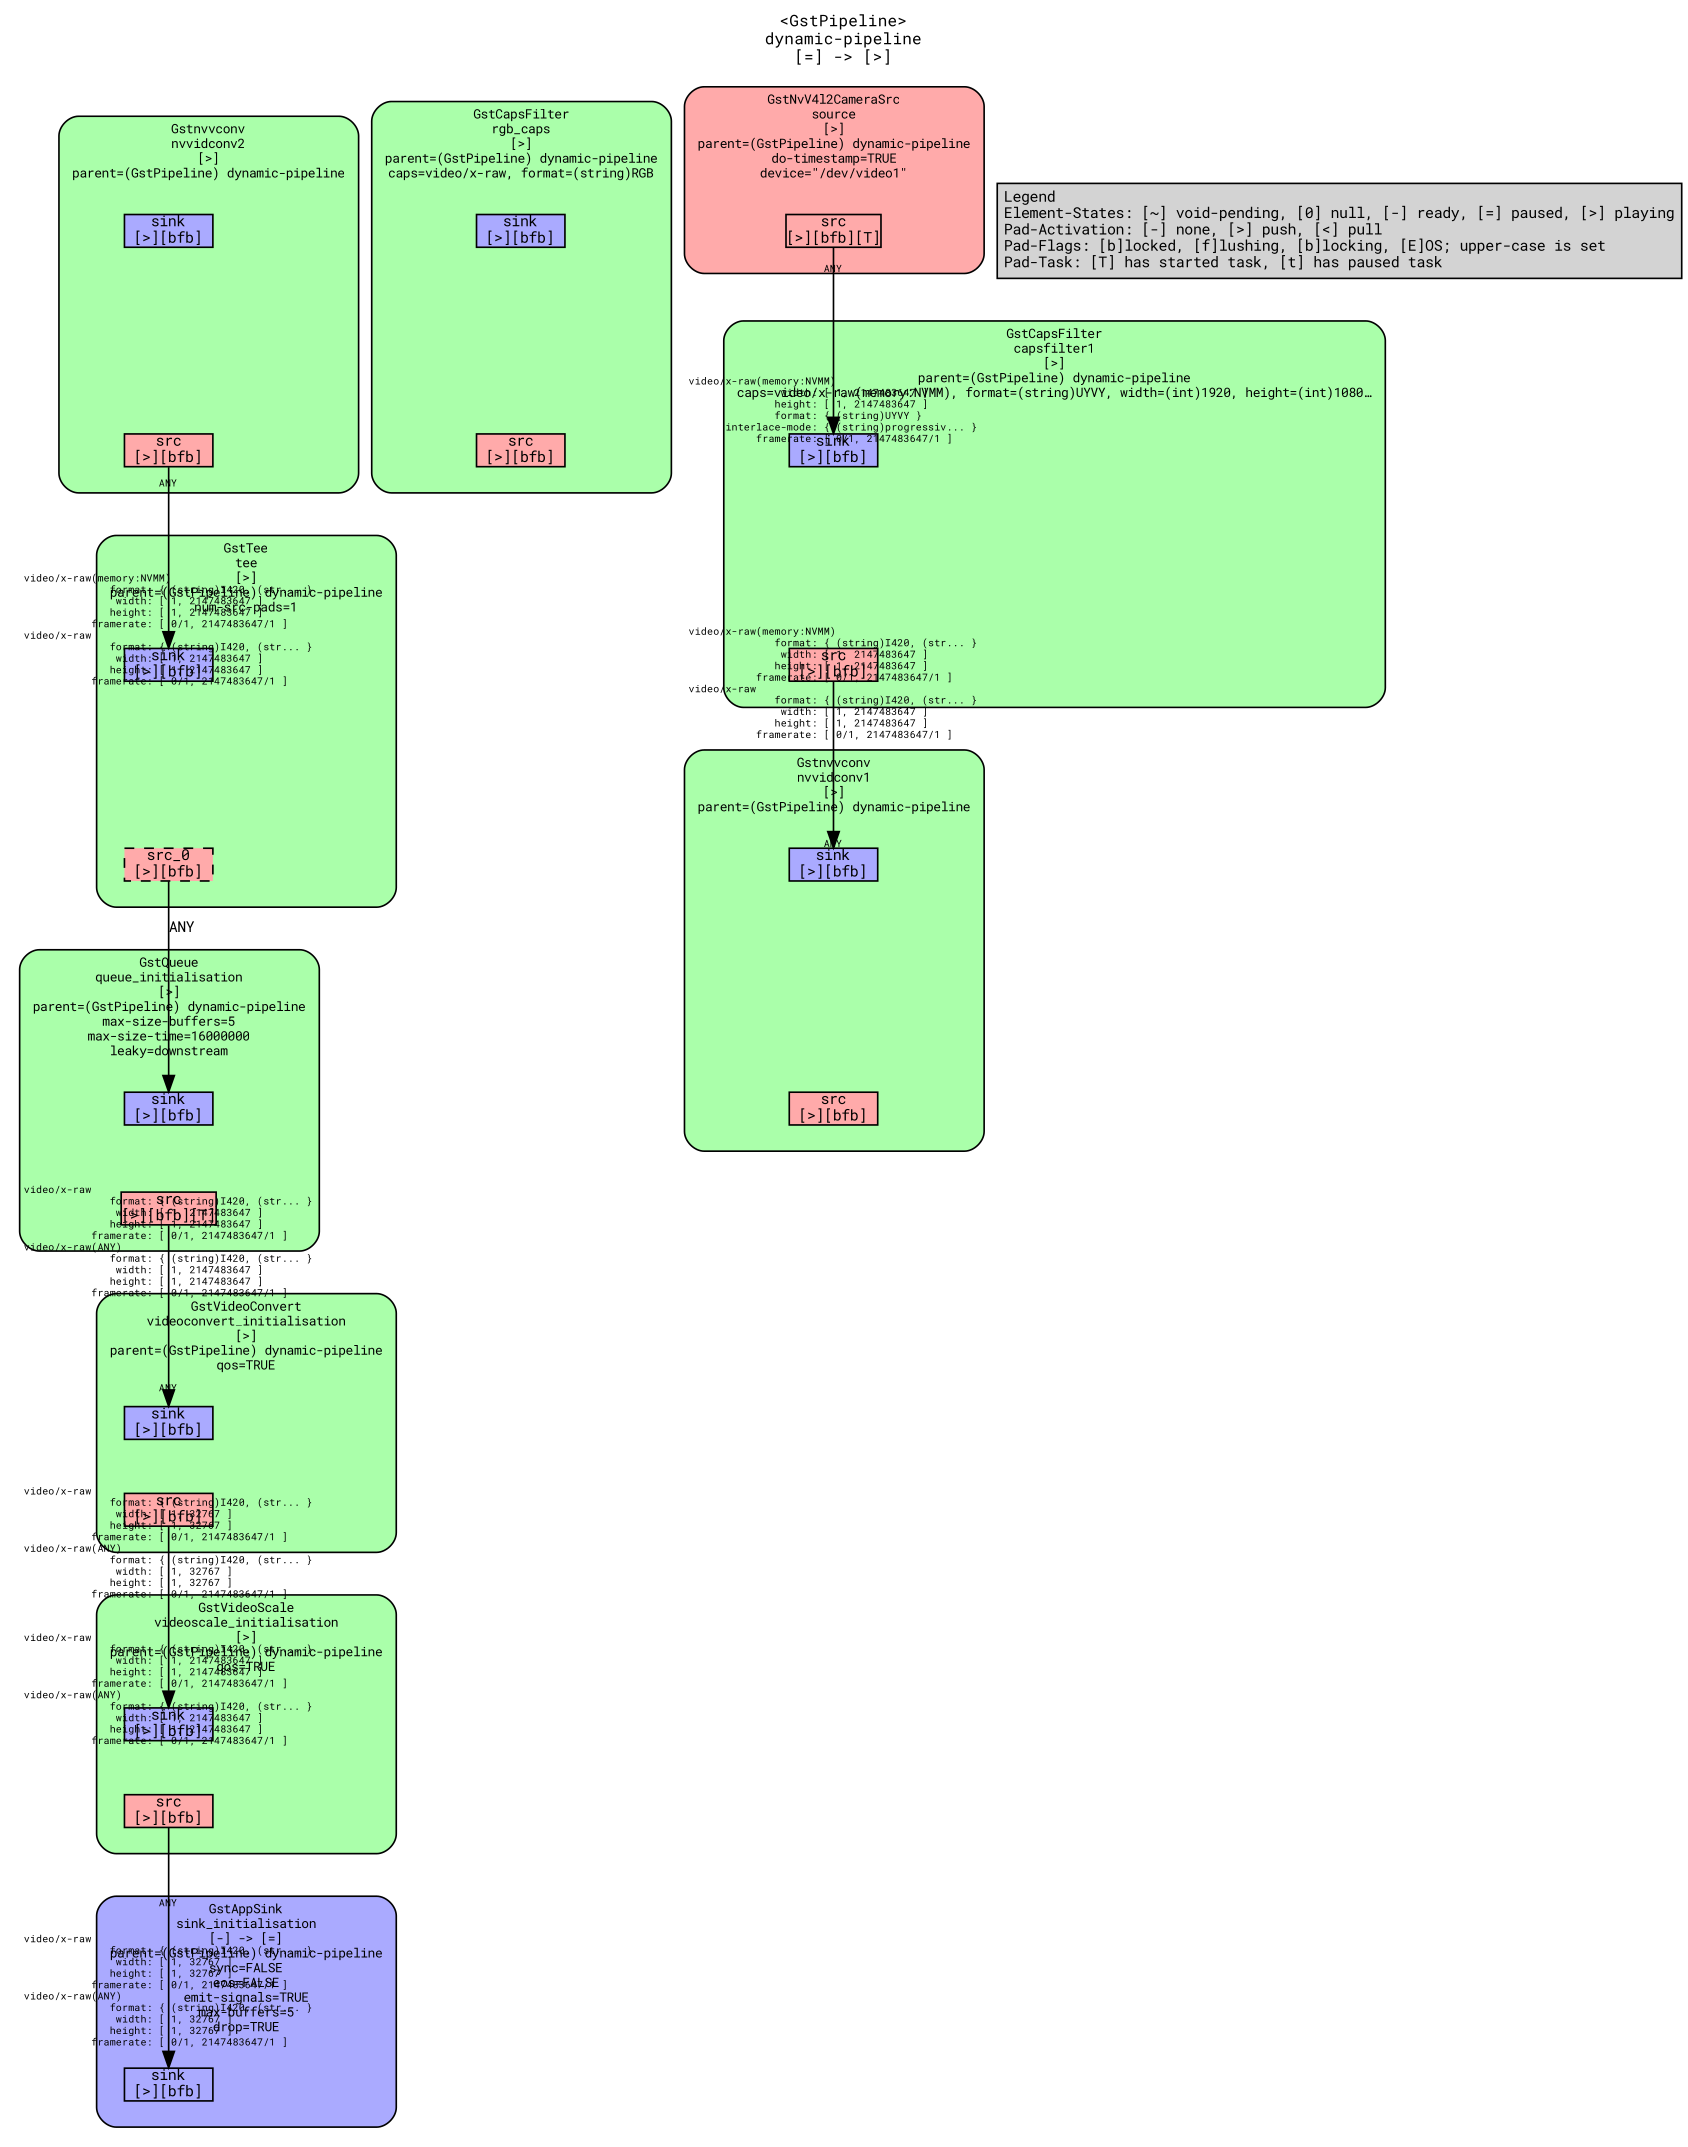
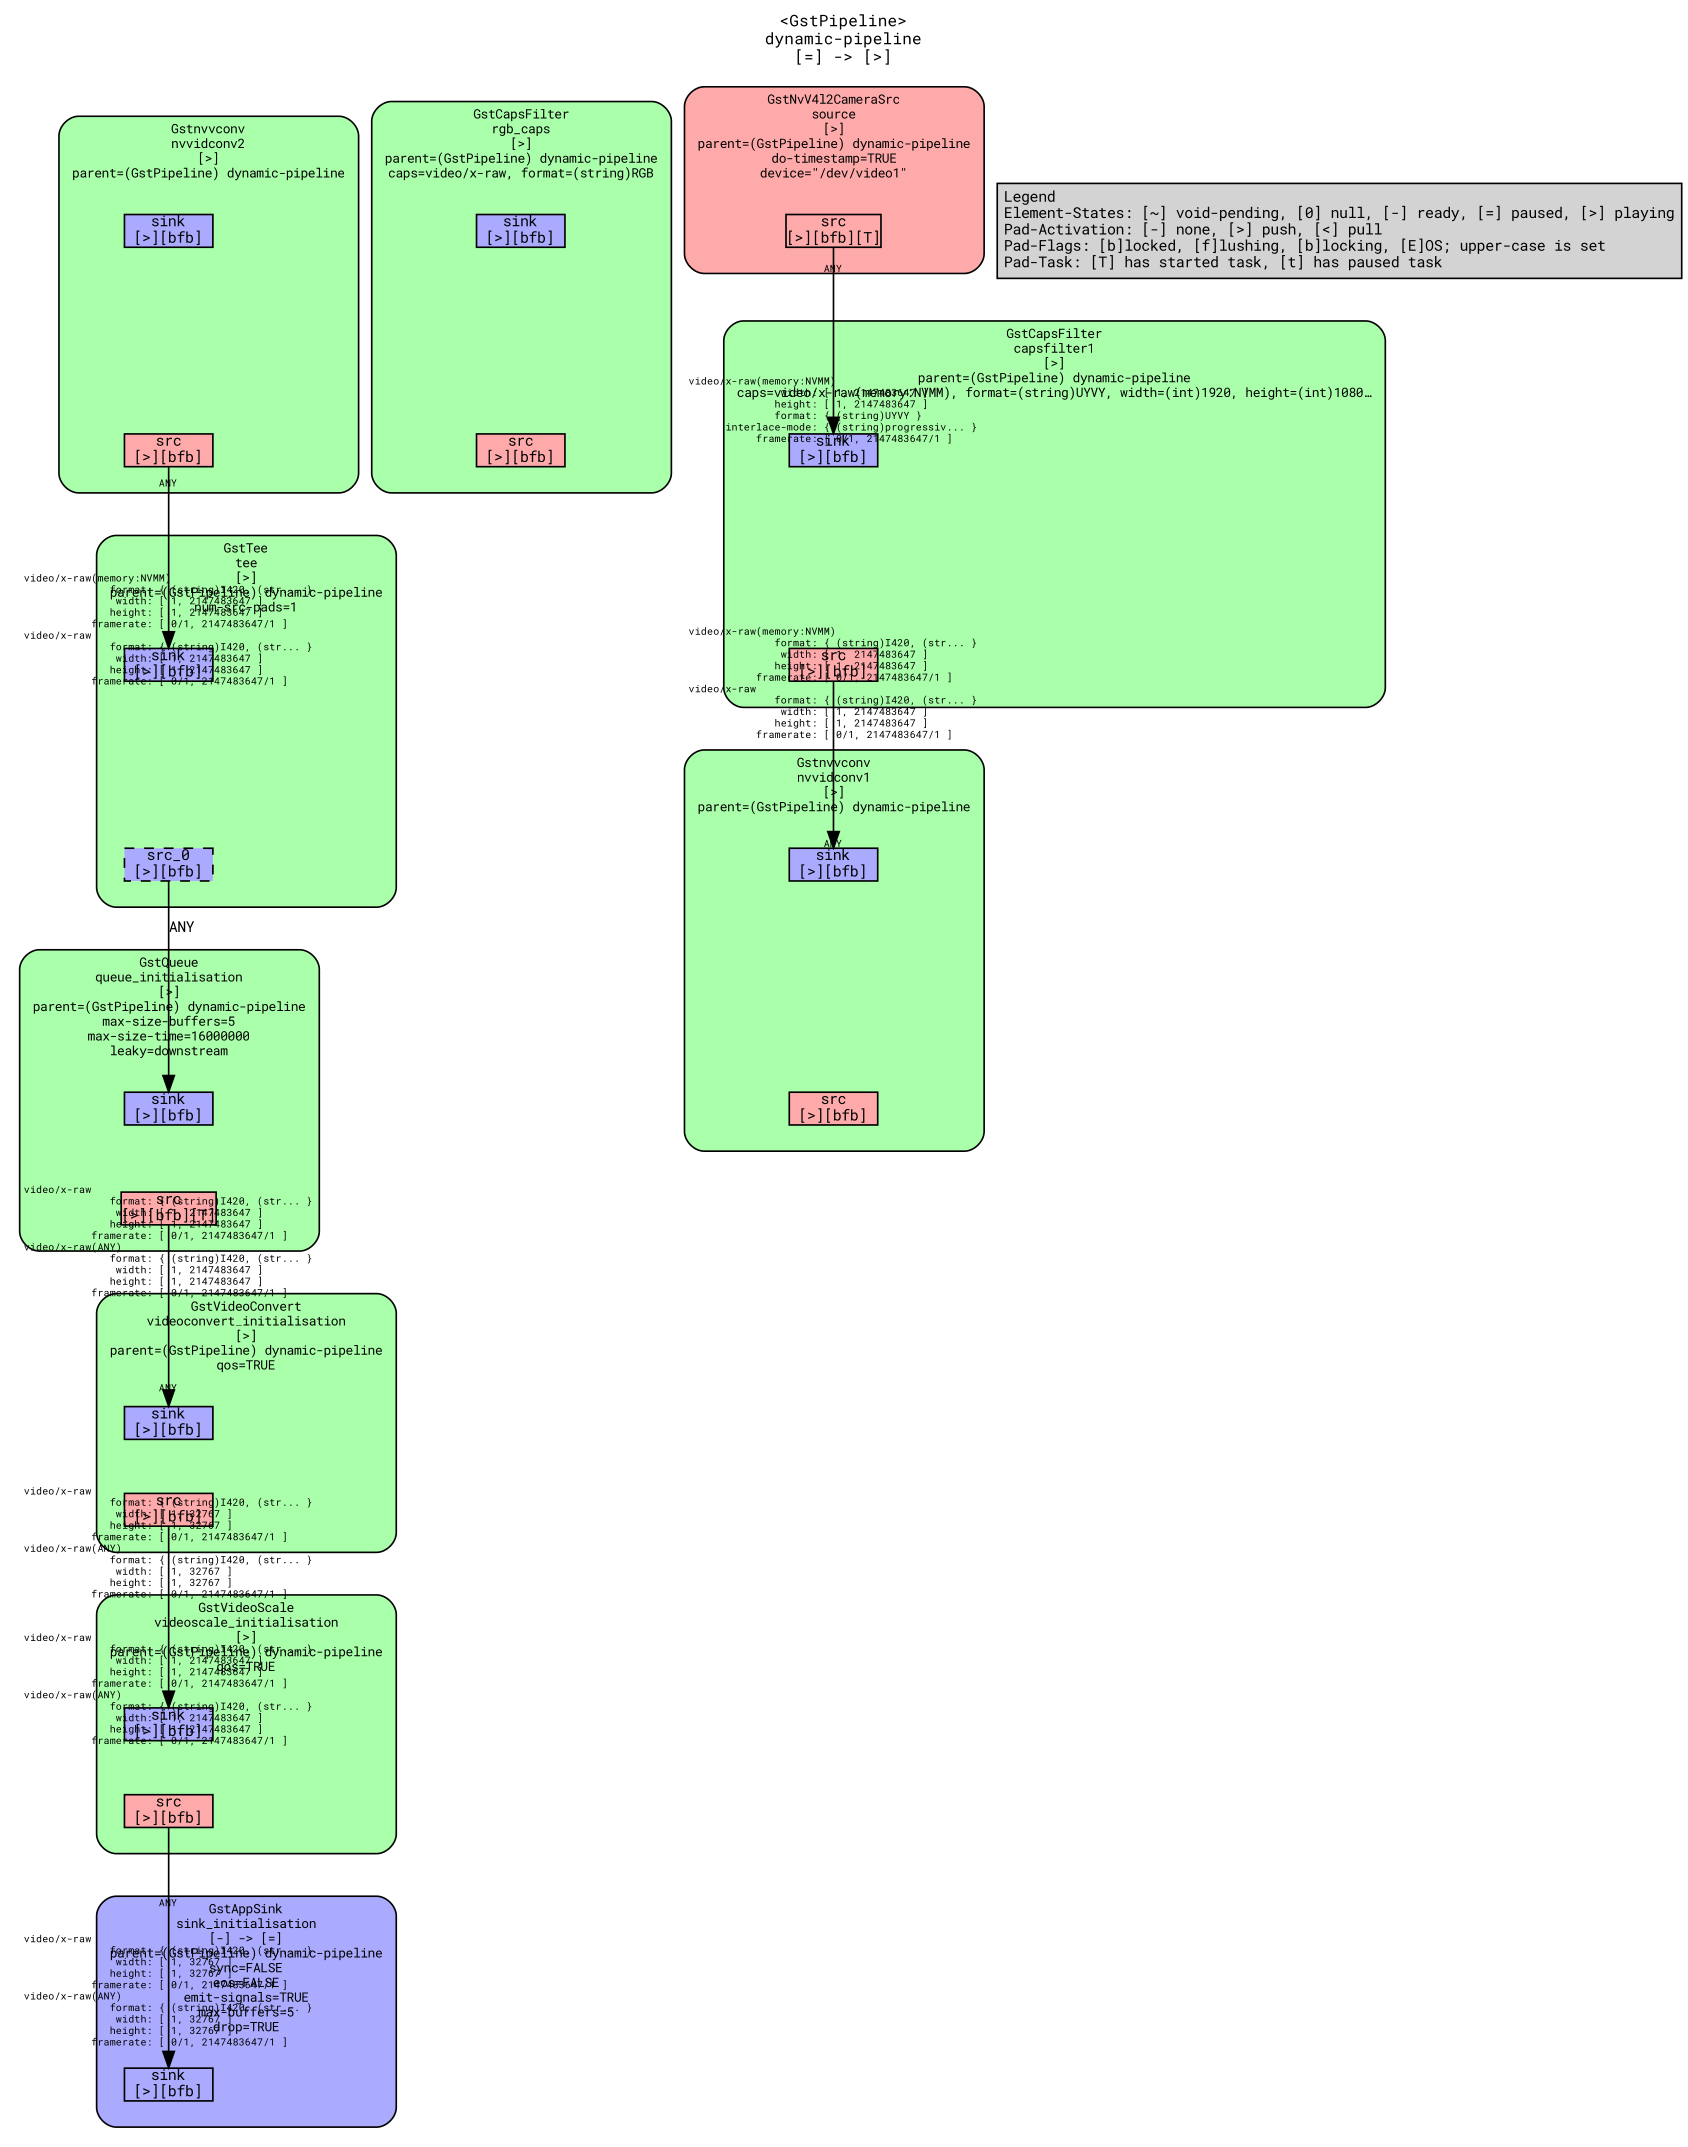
node "src_0 [>][bfb]": fillcolor #ffaaaa -> #aaaaff
